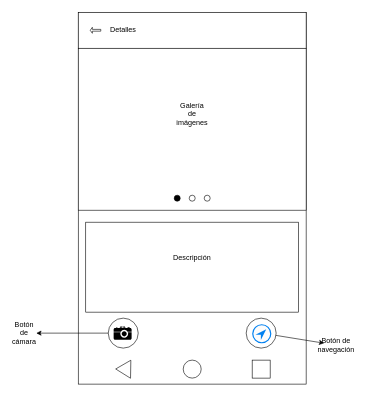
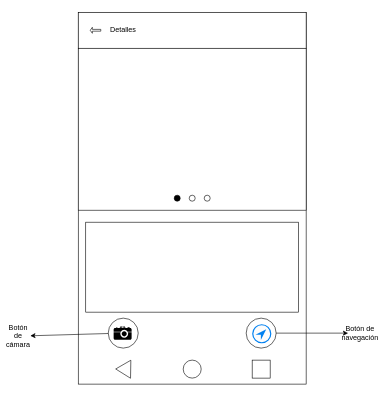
node "Galería de imágenes": removed
node "Descripción": removed
node "Botón de cámara": moved (24, 333) -> (18, 336)
node "Botón de navegación": moved (336, 345) -> (360, 333)
